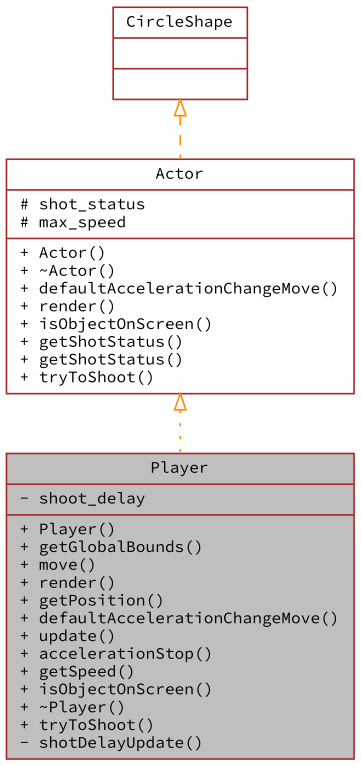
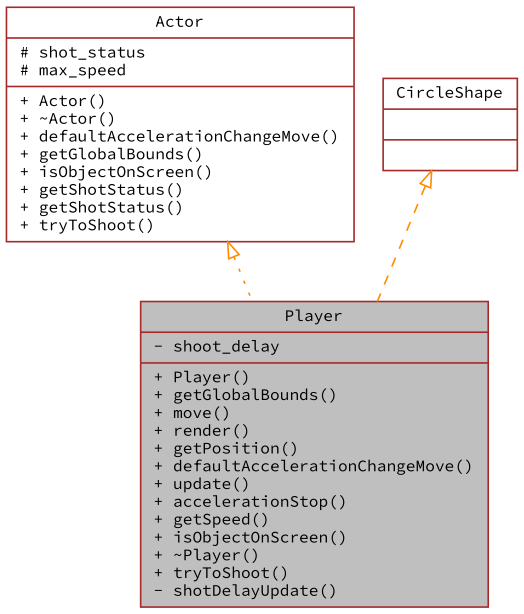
edge "Actor" -> "CircleShape": now "Player" -> "CircleShape"
node "Actor": text "+ render()" -> "+ getGlobalBounds()"
